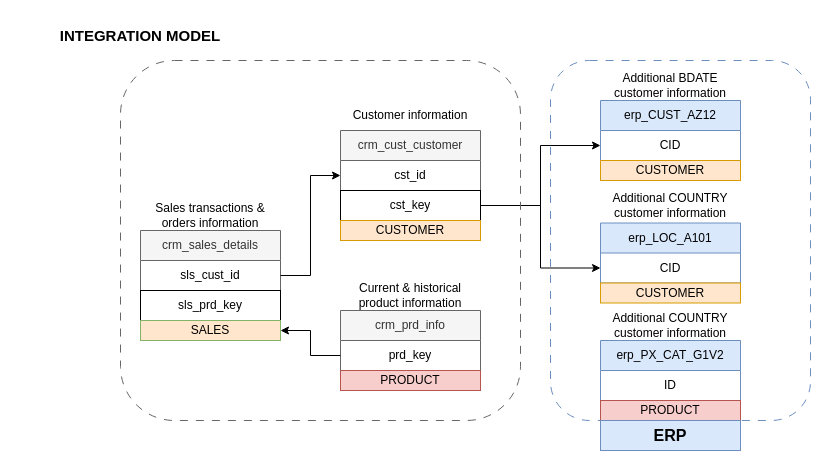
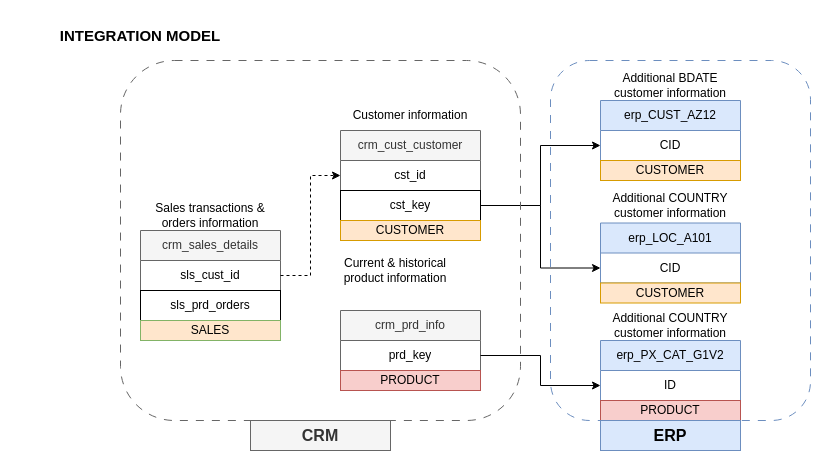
edge "sls_cust_id" -> "cst_id": style solid -> dashed
node "Current & historical product information": moved (411, 296) -> (396, 271)
node "sls_prd_key": label "sls_prd_key" -> "sls_prd_orders"
edge "prd_key" -> "SALES": now "prd_key" -> "ID"
node "CRM": added
